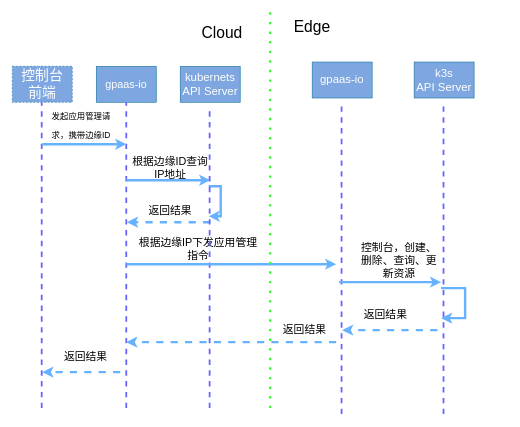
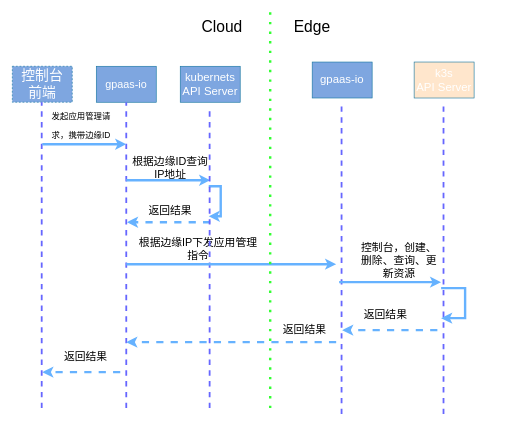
node "Cloud": moved (222, 33) -> (222, 27)
node "k3s API Server": fillcolor #7ea6e0 -> #ffe6cc
